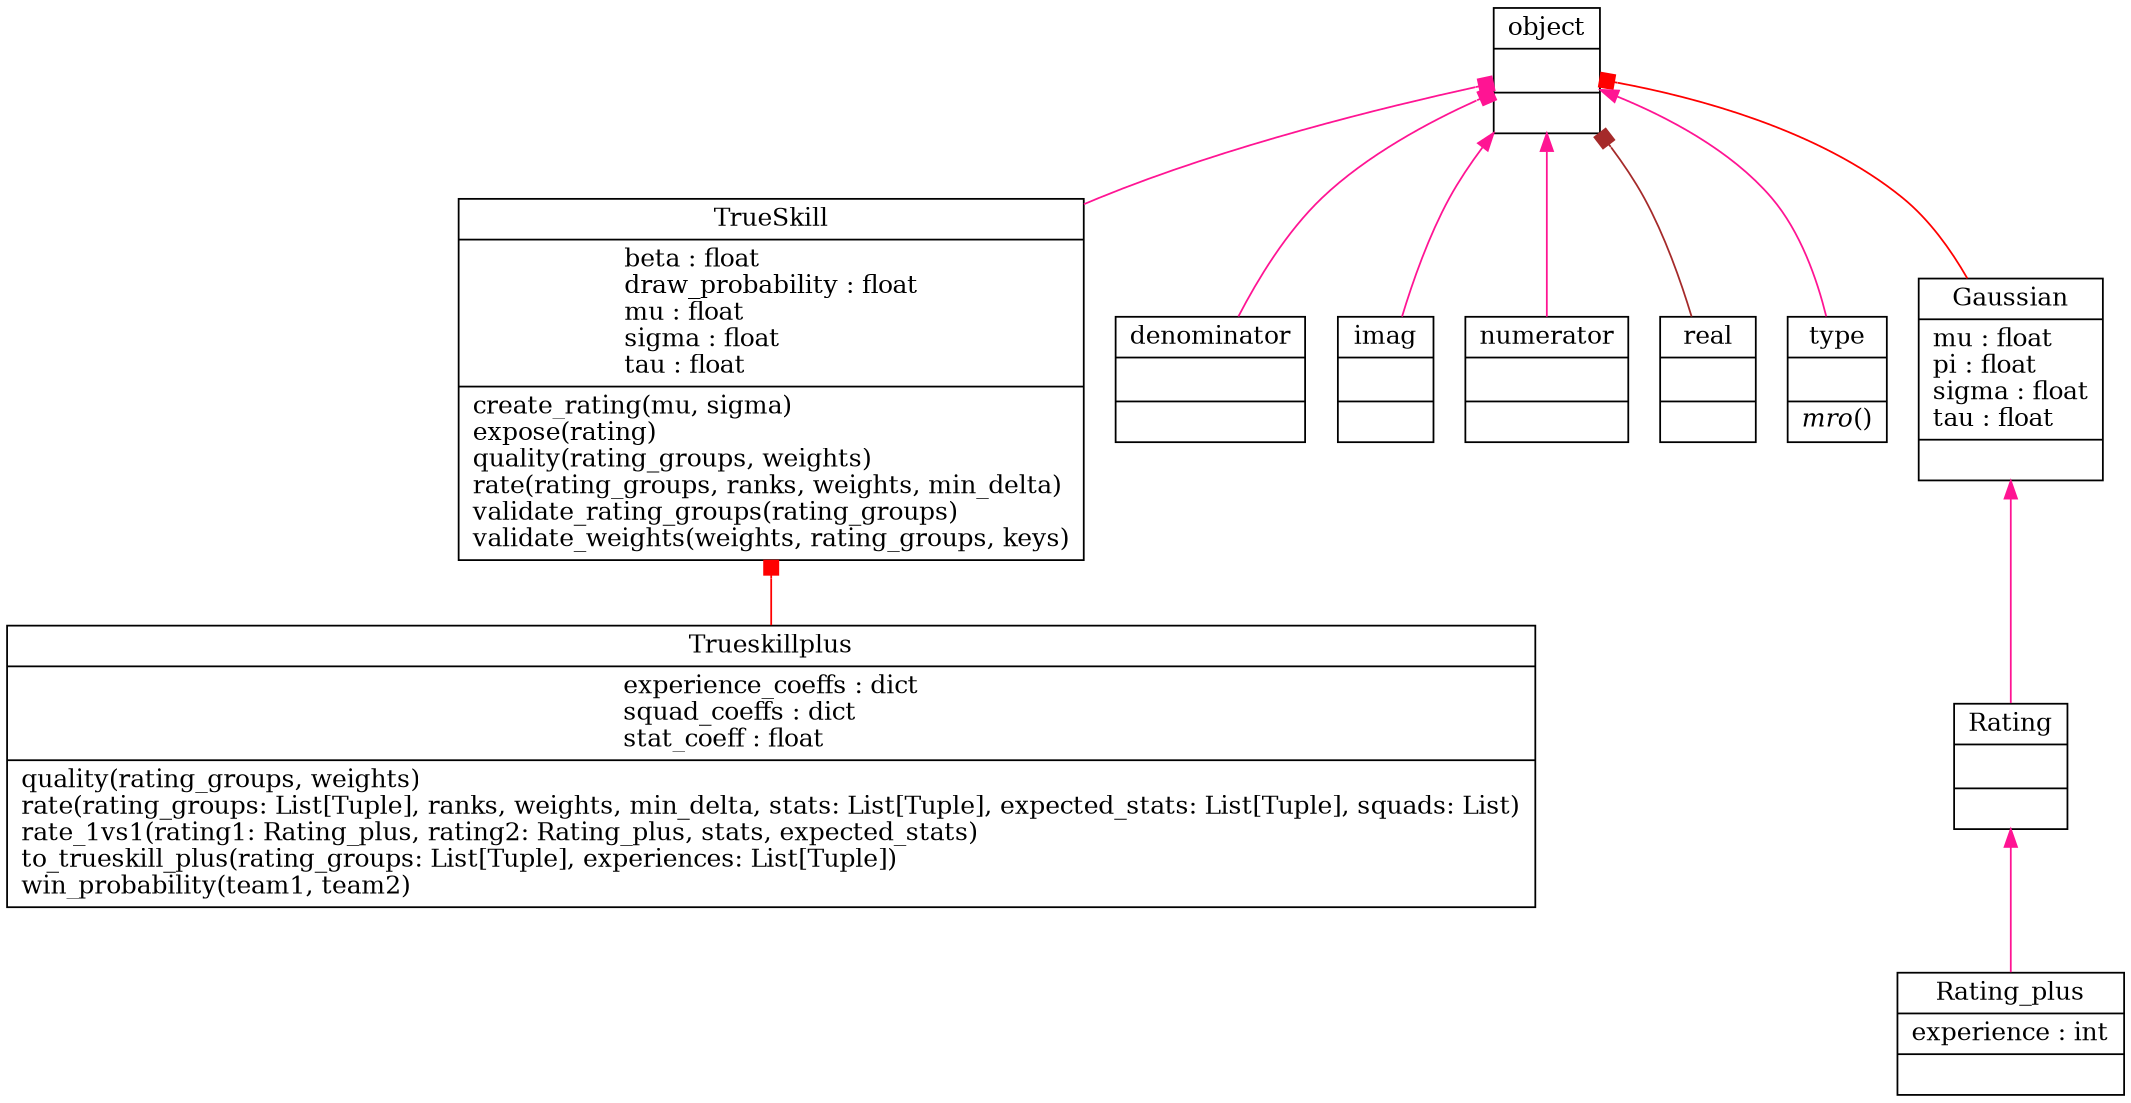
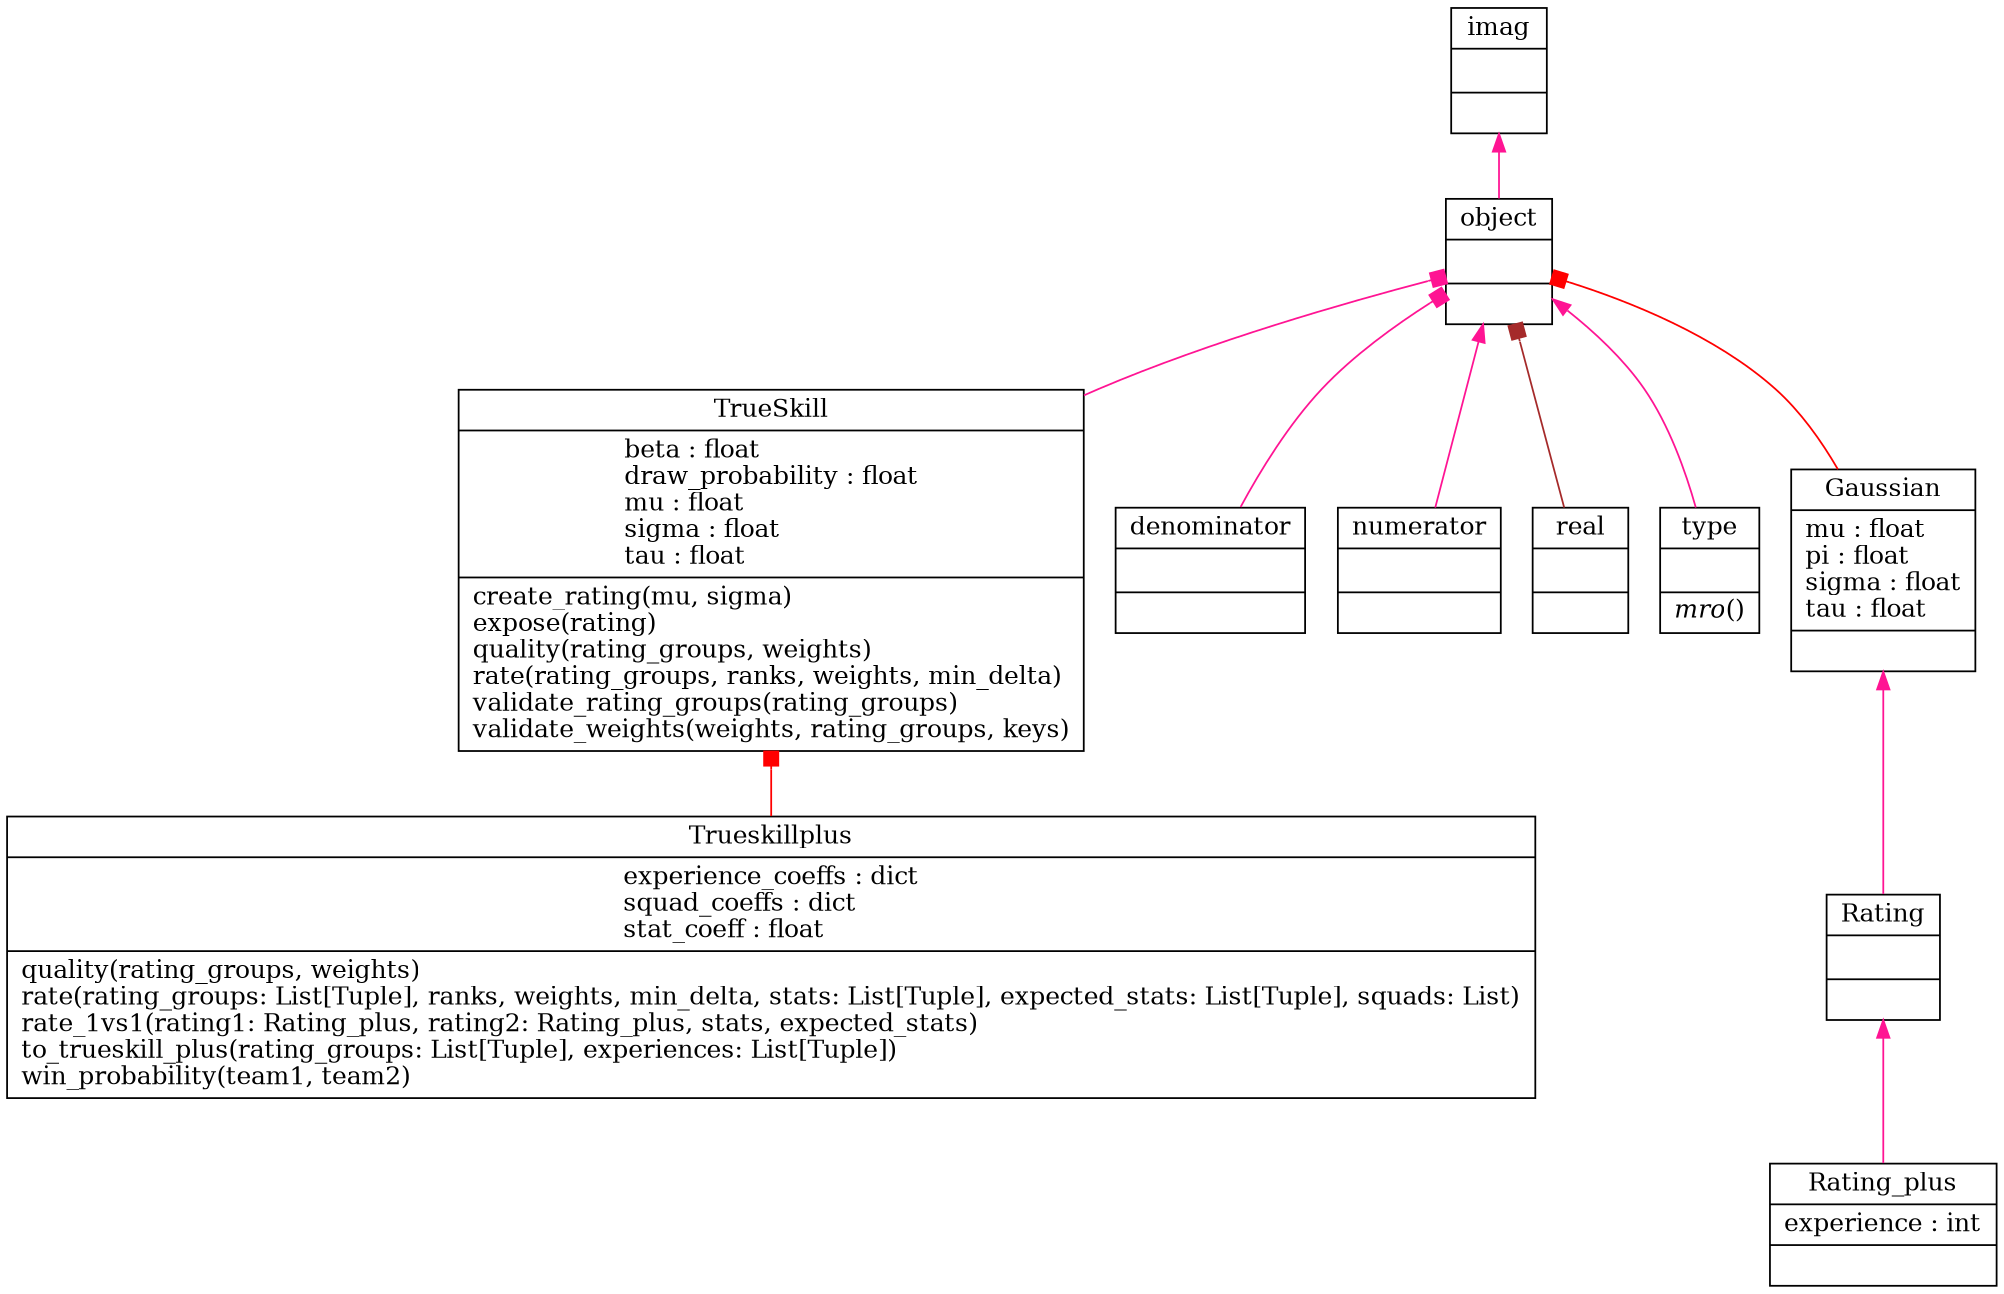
edge "imag" -> "object": reversed
